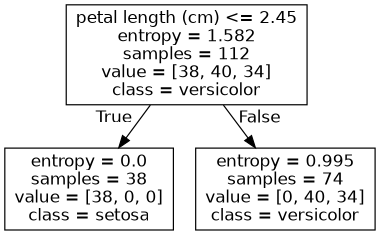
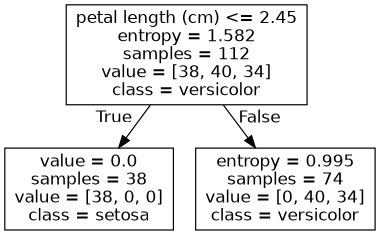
node "entropy = 0.0 samples = 38 value = [38, 0, 0] class = setosa": label "entropy = 0.0 samples = 38 value = [38, 0, 0] class = setosa" -> "value = 0.0 samples = 38 value = [38, 0, 0] class = setosa"
